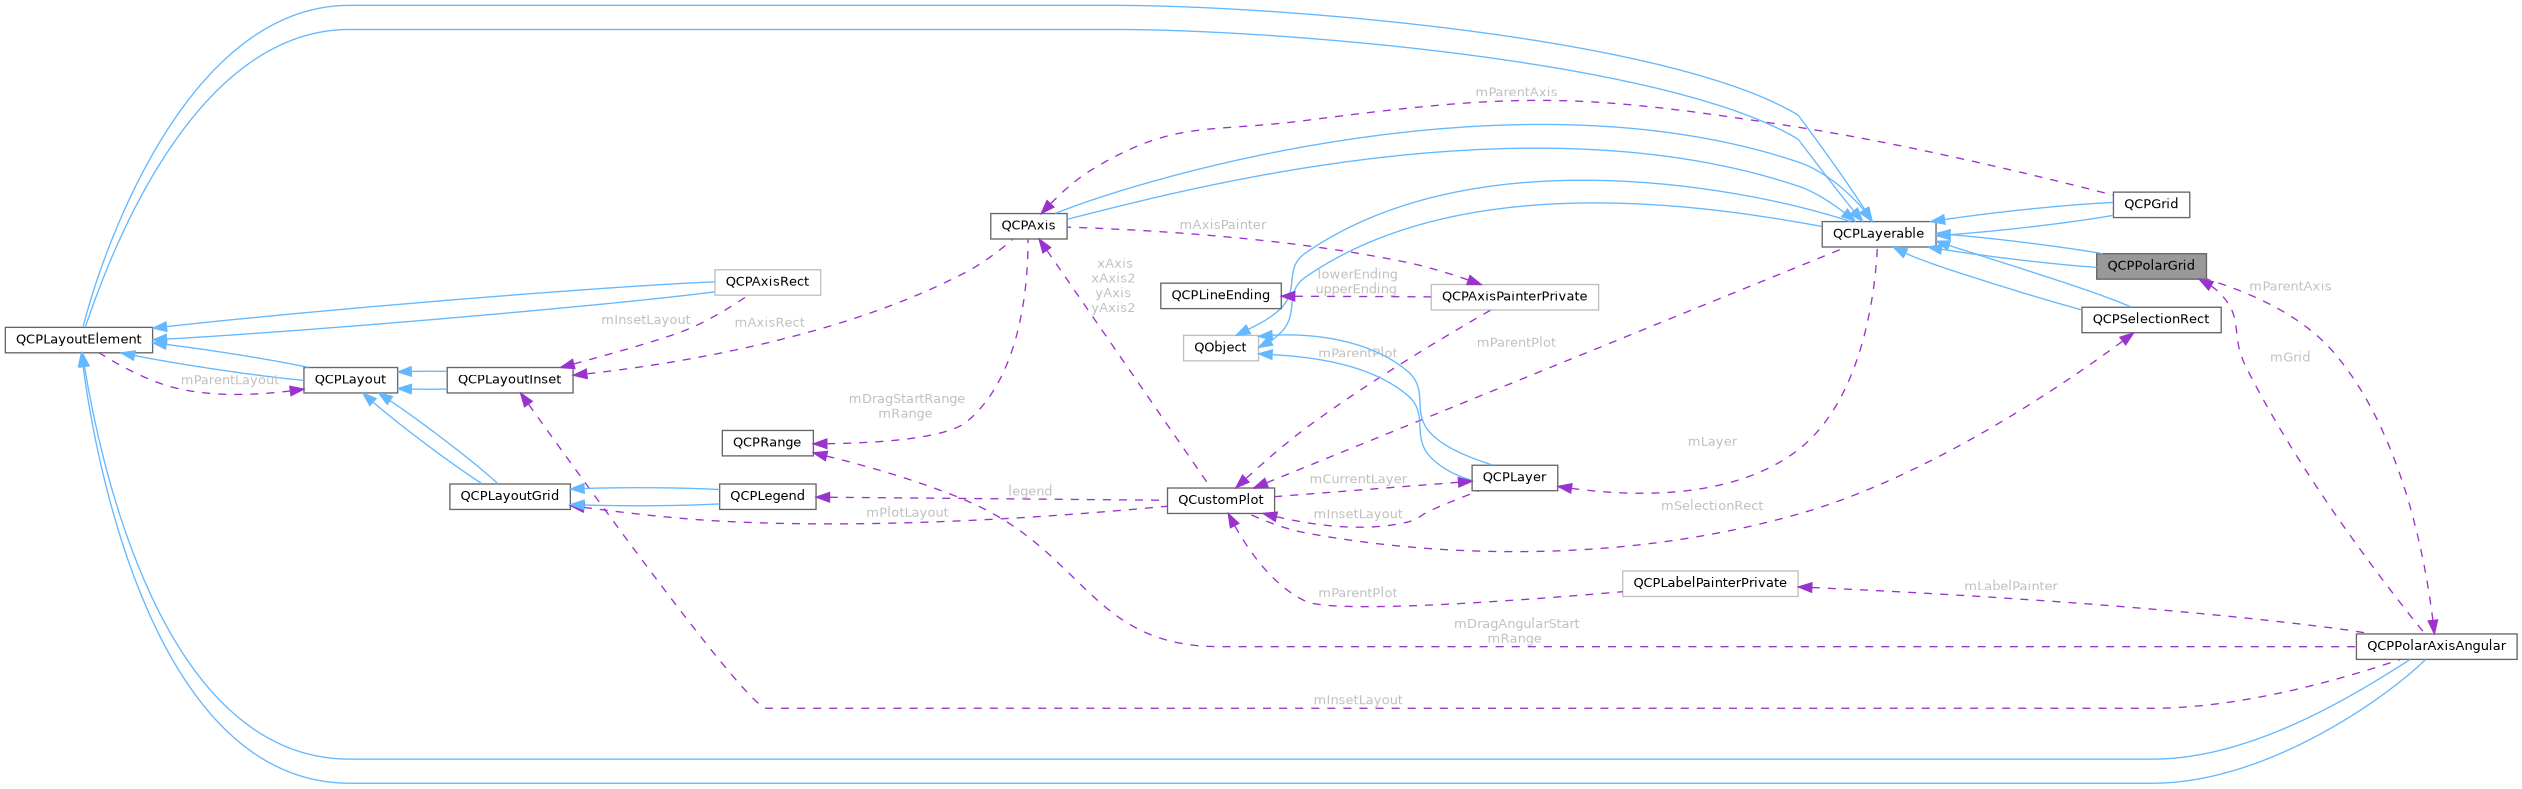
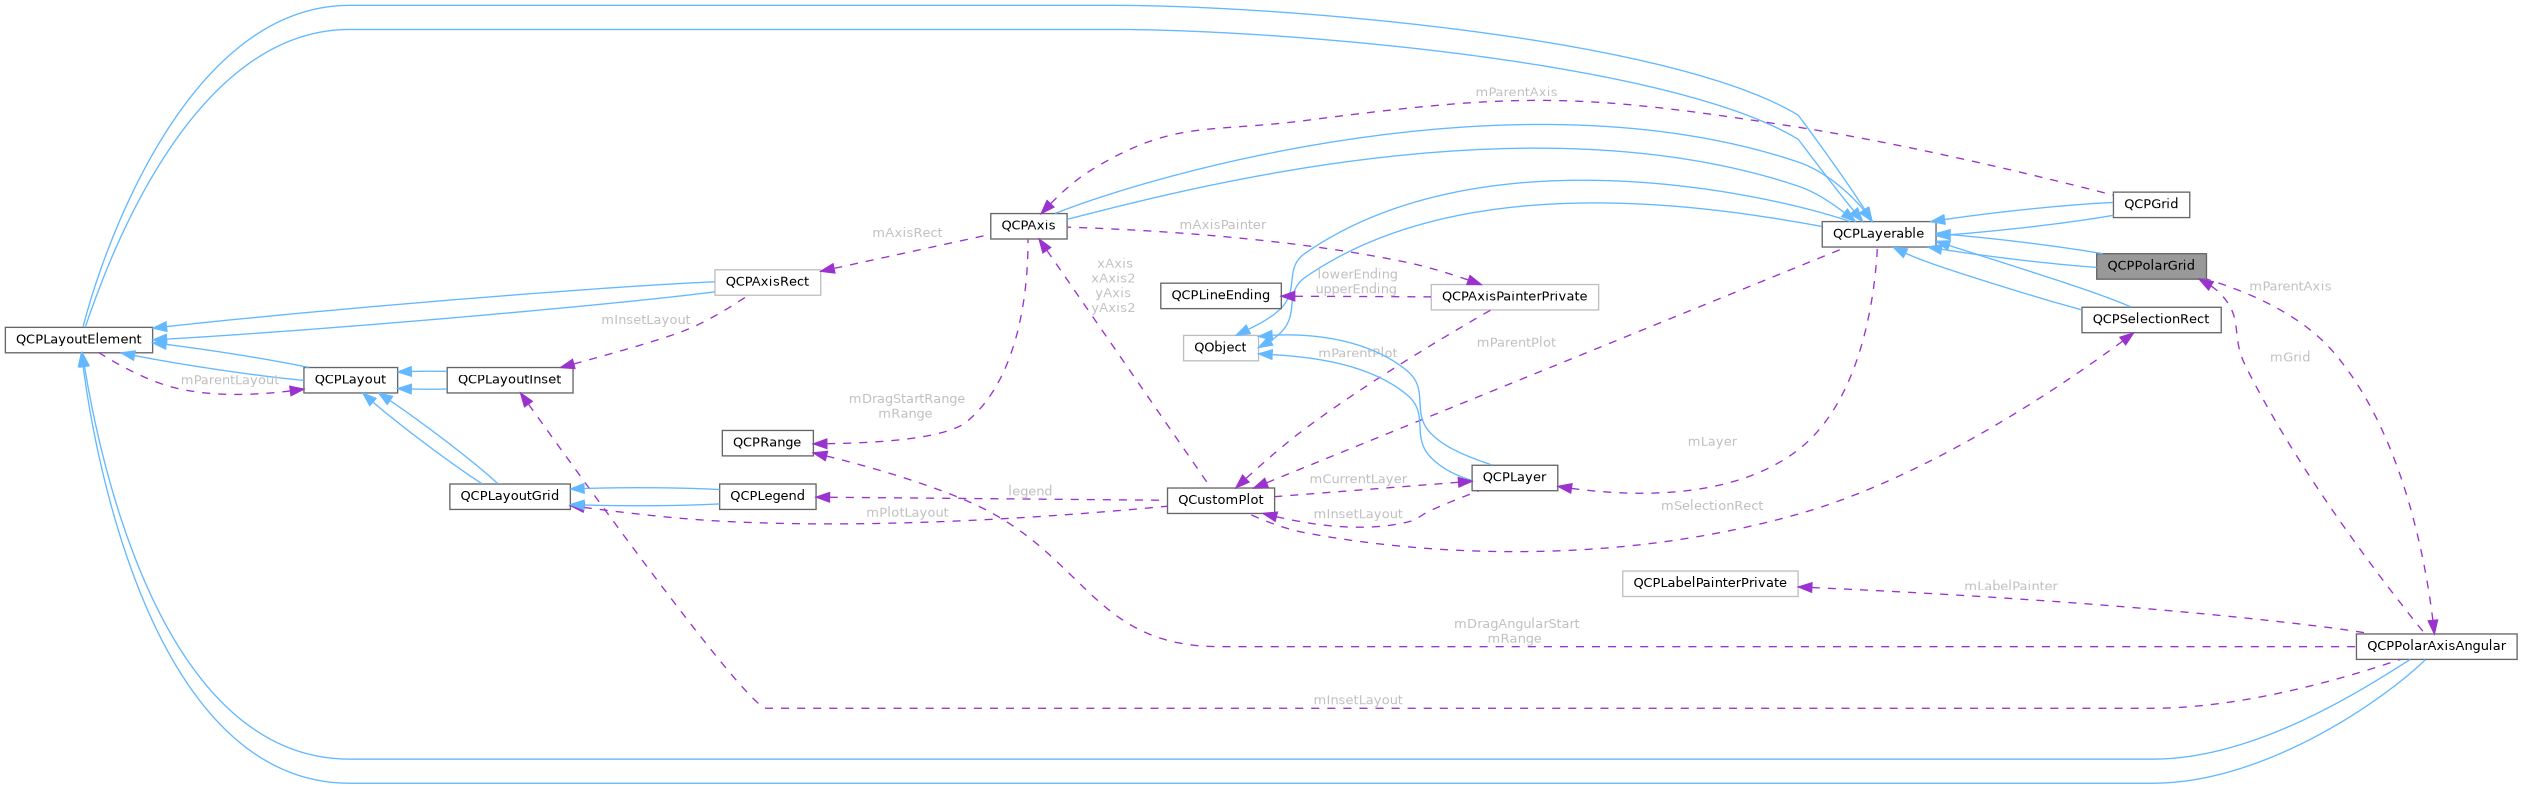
edge "QCPAxis" -> "QCPLayoutInset": now "QCPAxis" -> "QCPAxisRect"
edge "QCPLabelPainterPrivate" -> "QCustomPlot": removed, label "mParentPlot"
